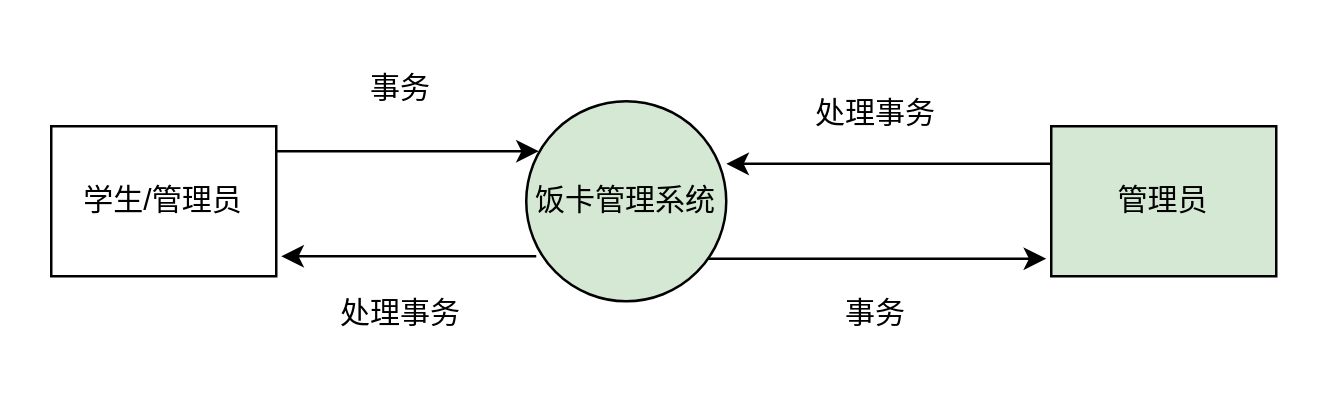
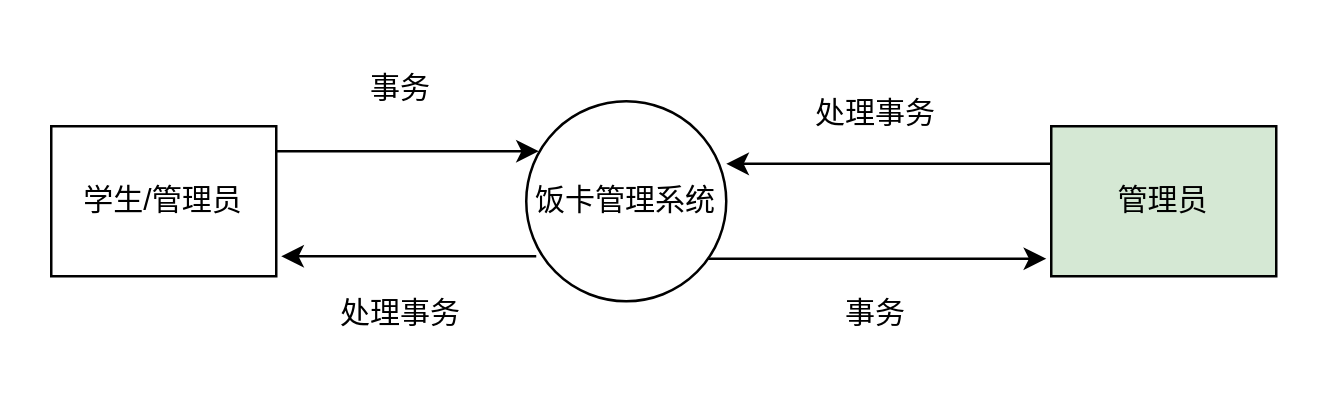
node "饭卡管理系统": fillcolor #d5e8d4 -> #ffffff
